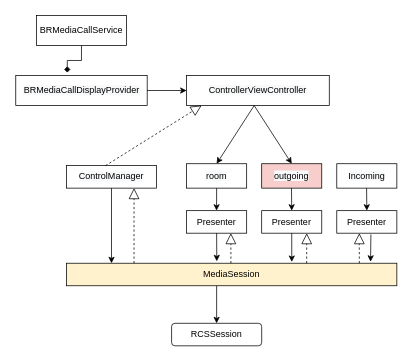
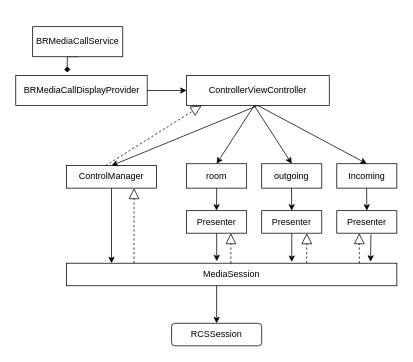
node "BRMediaCallService": moved (81, 30) -> (78, 42)
edge "ControllerViewController" -> "Incoming": added
edge "ControllerViewController" -> "ControlManager": added
node "outgoing": fillcolor #f8cecc -> #ffffff
node "MediaSession": fillcolor #fff2cc -> #ffffff
